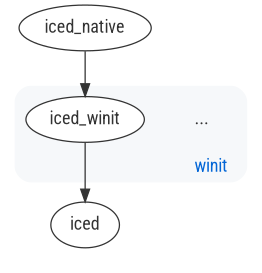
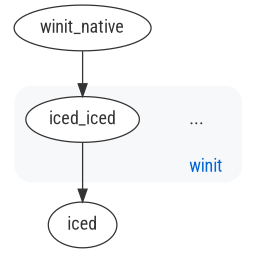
node "iced_native": label "iced_native" -> "winit_native"
node "iced_winit": label "iced_winit" -> "iced_iced"
